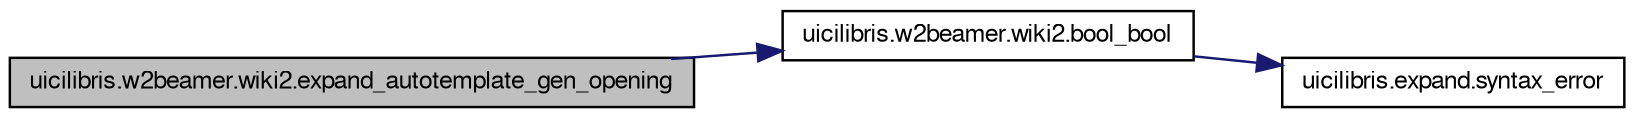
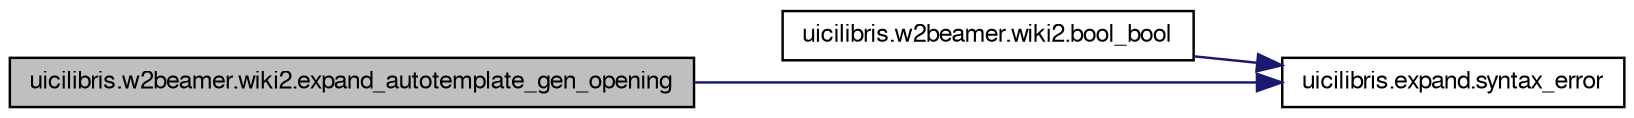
edge "uicilibris.w2beamer.wiki2.expand_autotemplate_gen_opening" -> "uicilibris.w2beamer.wiki2.bool_bool": now "uicilibris.w2beamer.wiki2.expand_autotemplate_gen_opening" -> "uicilibris.expand.syntax_error"
